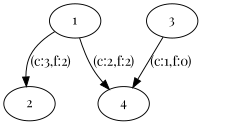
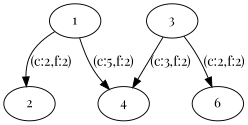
edge "1" -> "2": label "(c:3,f:2)" -> "(c:2,f:2)"
edge "1" -> "4": label "(c:2,f:2)" -> "(c:5,f:2)"
edge "3" -> "4": label "(c:1,f:0)" -> "(c:3,f:2)"
node "6": added
